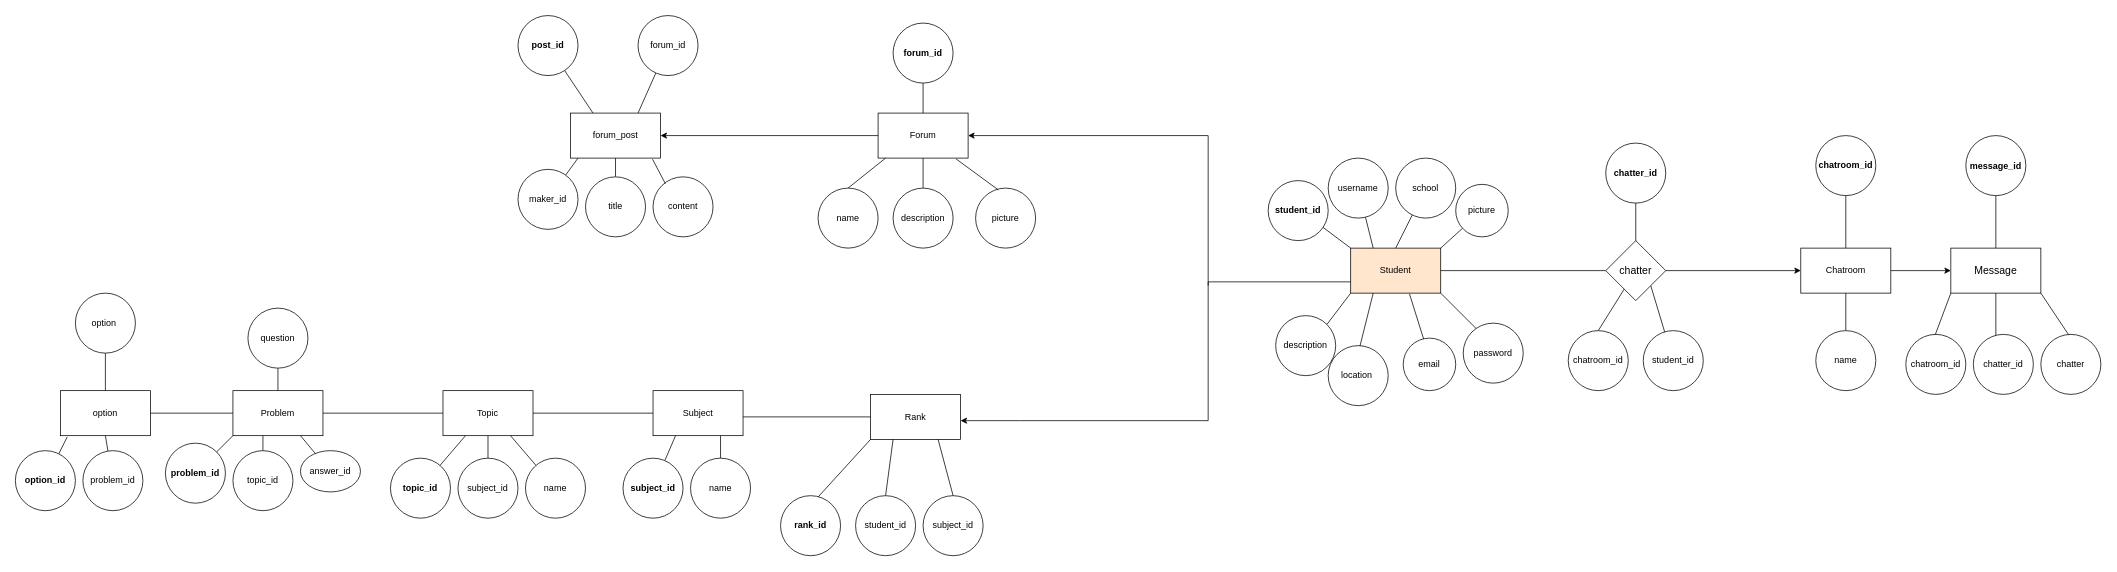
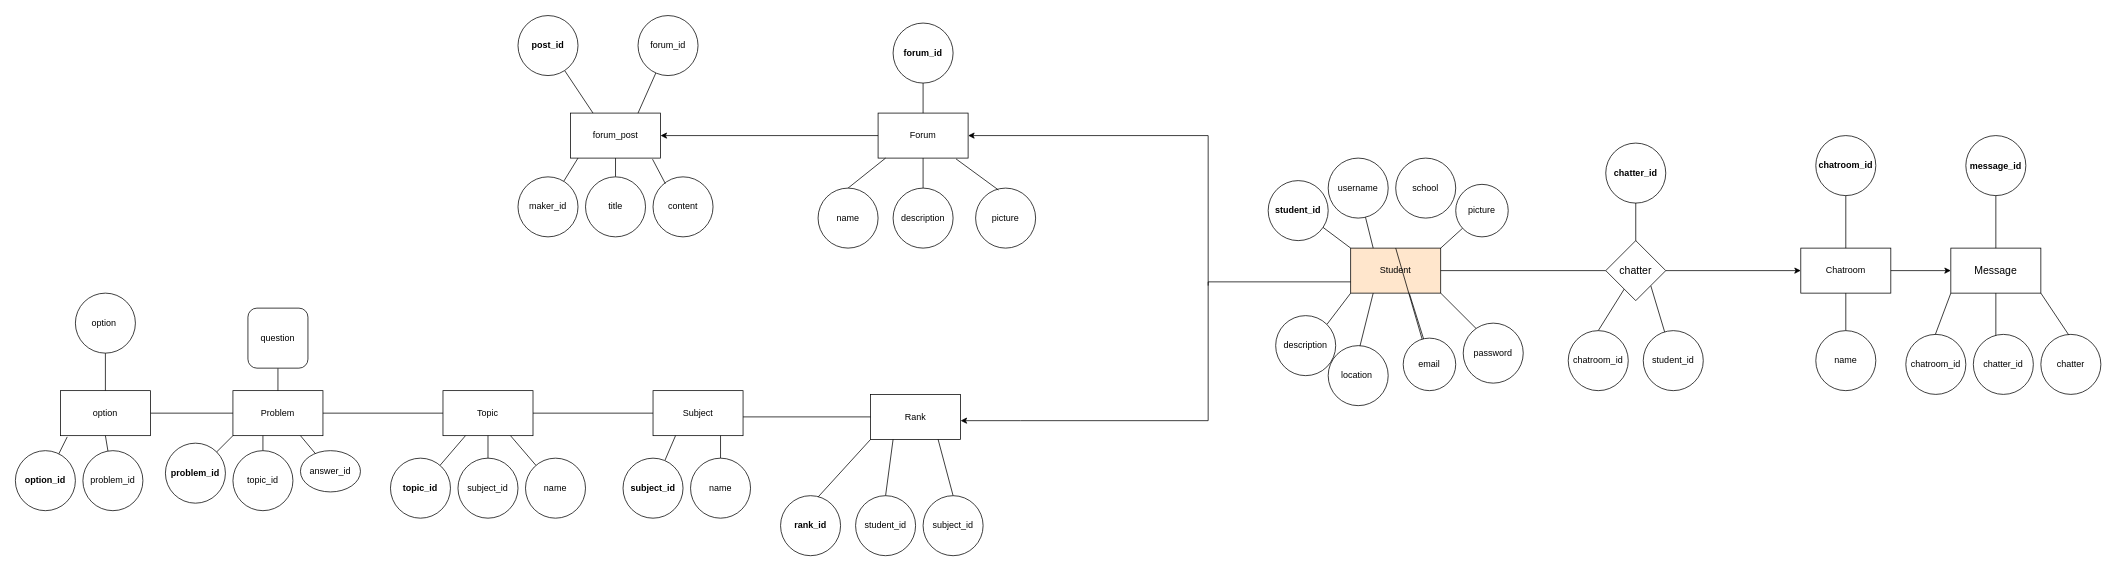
node "maker_id": moved (548, 199) -> (548, 207)
edge "school" -- "Student": now "email" -- "Student"
node "question": shape ellipse -> rounded rectangle
